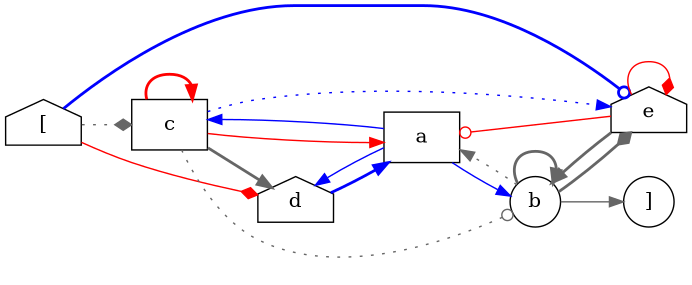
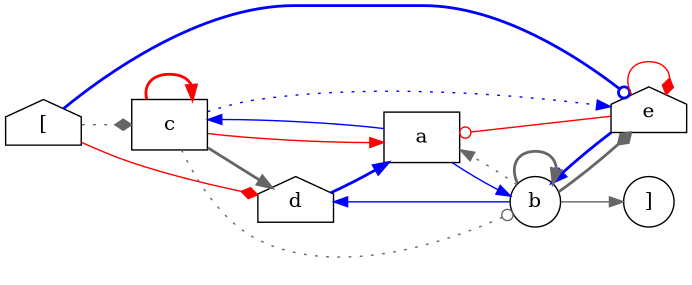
edge "e" -> "b": color gray40 -> blue
edge "a" -> "d": now "b" -> "d"
